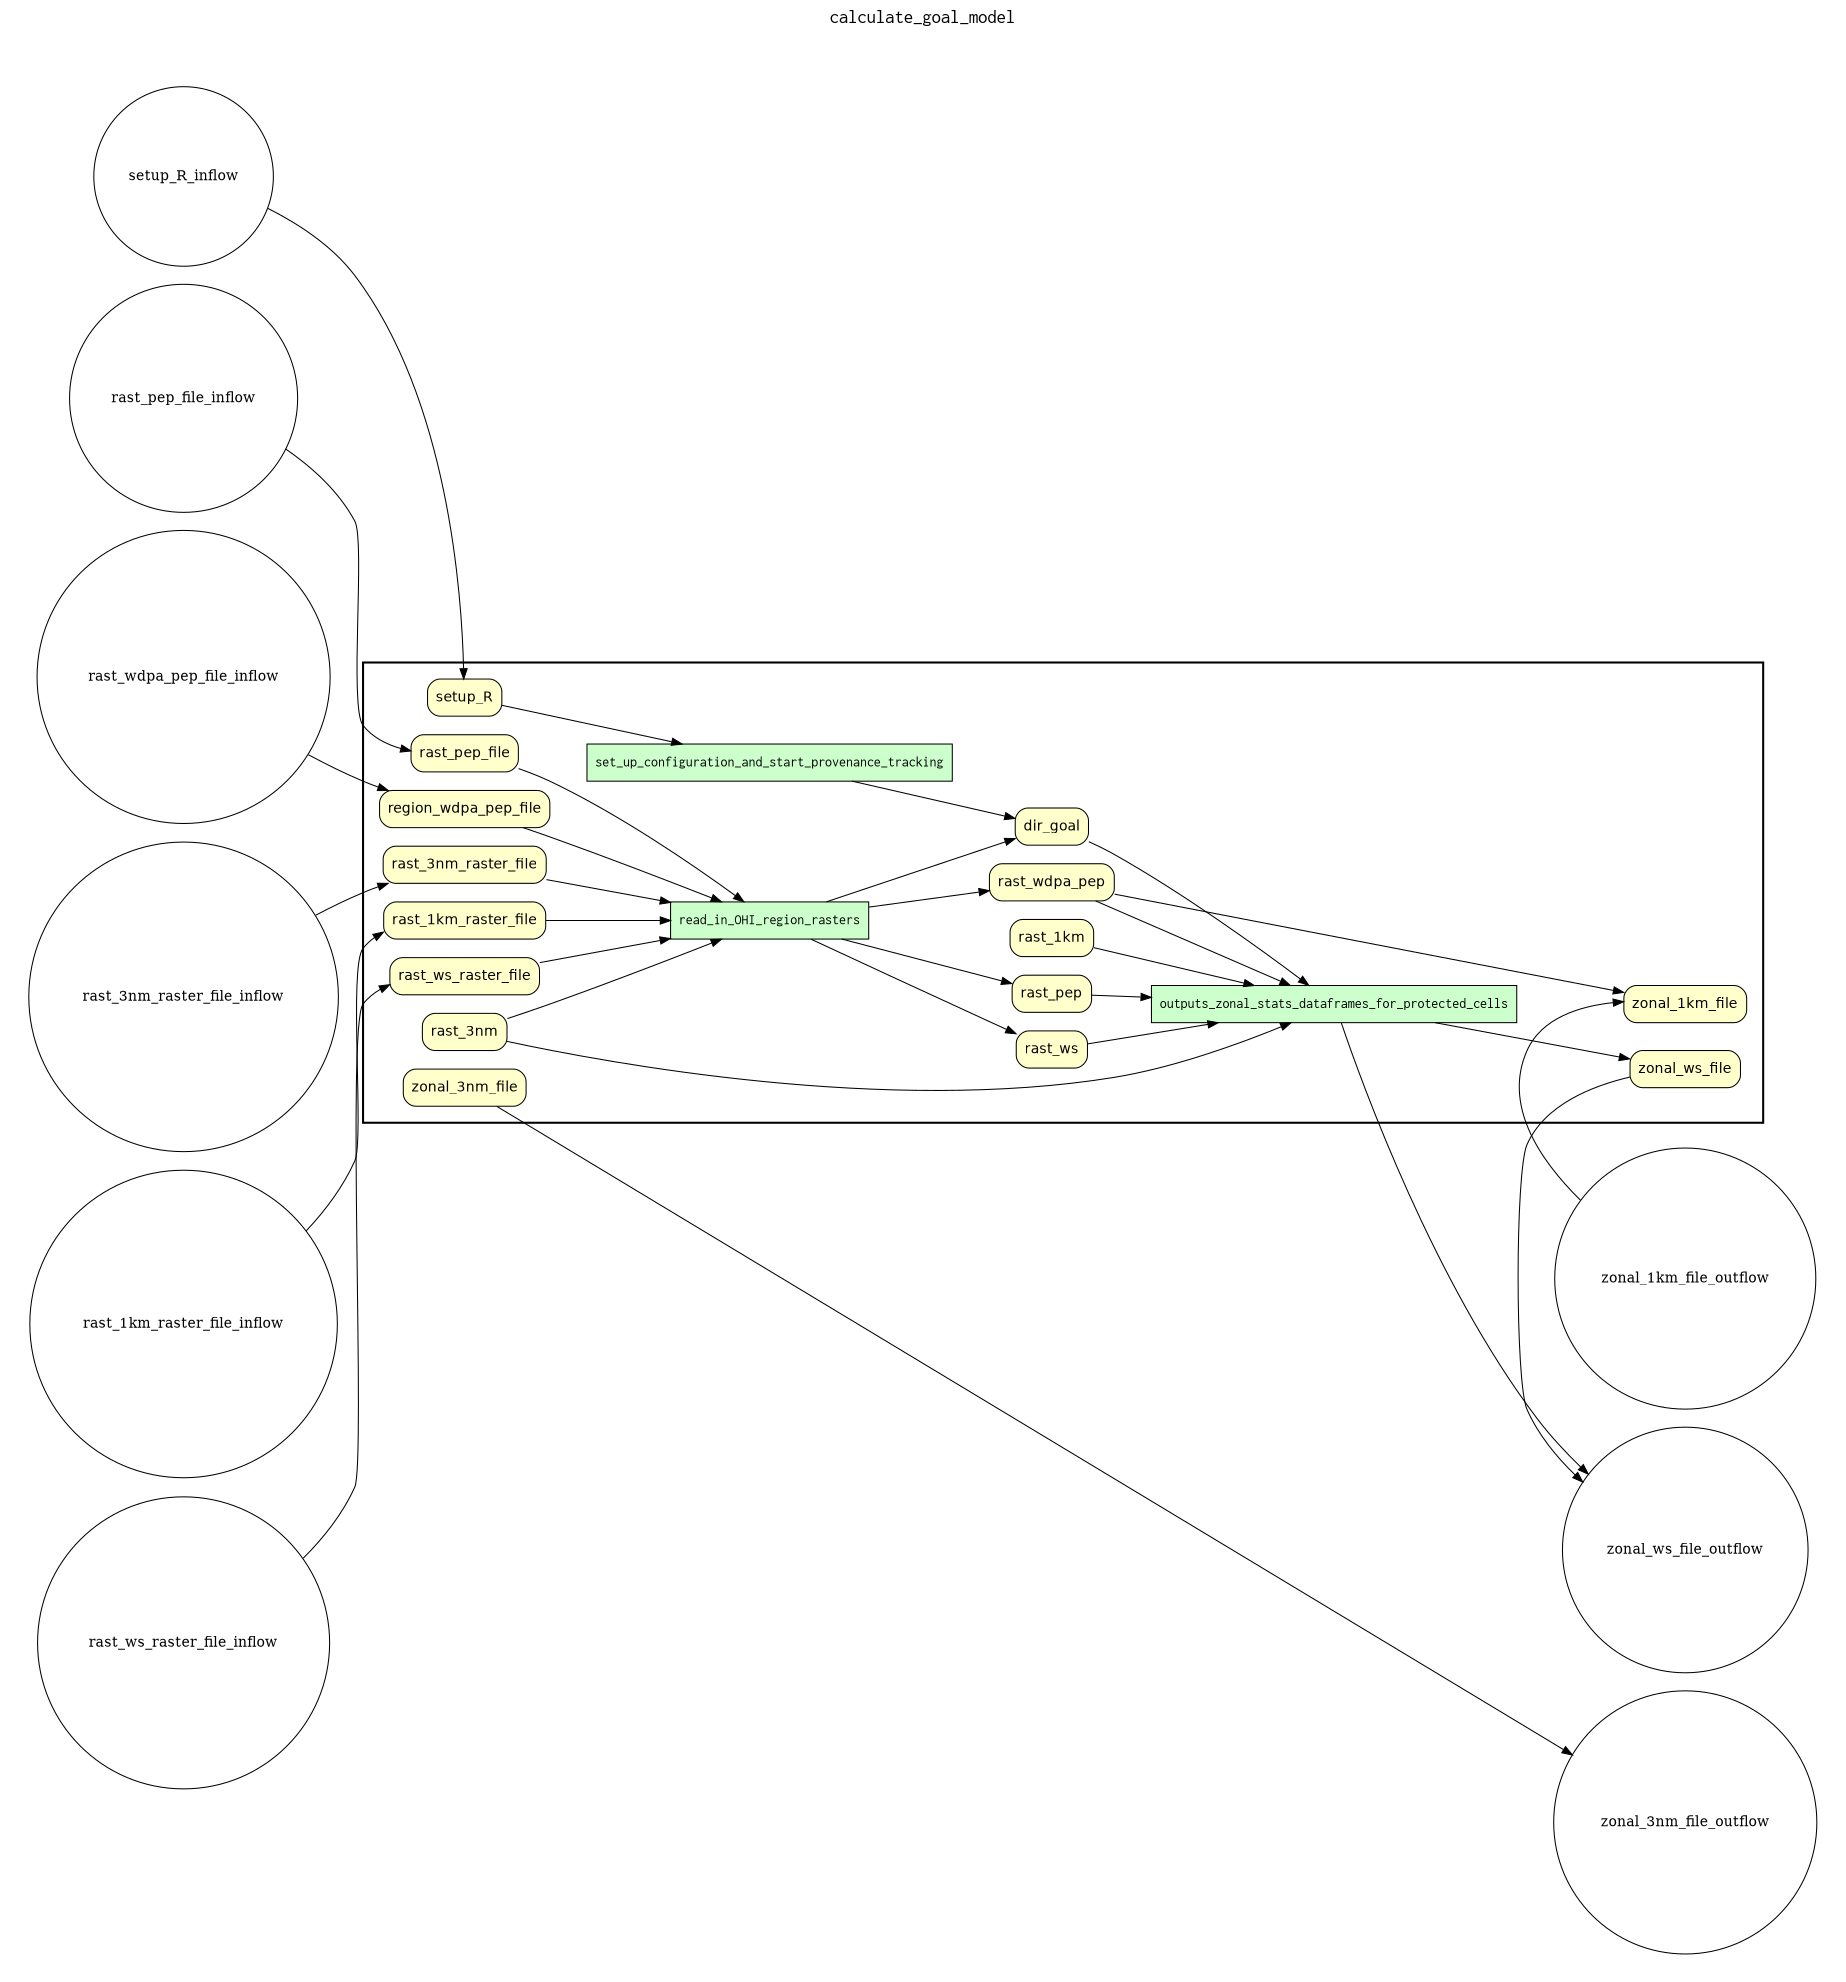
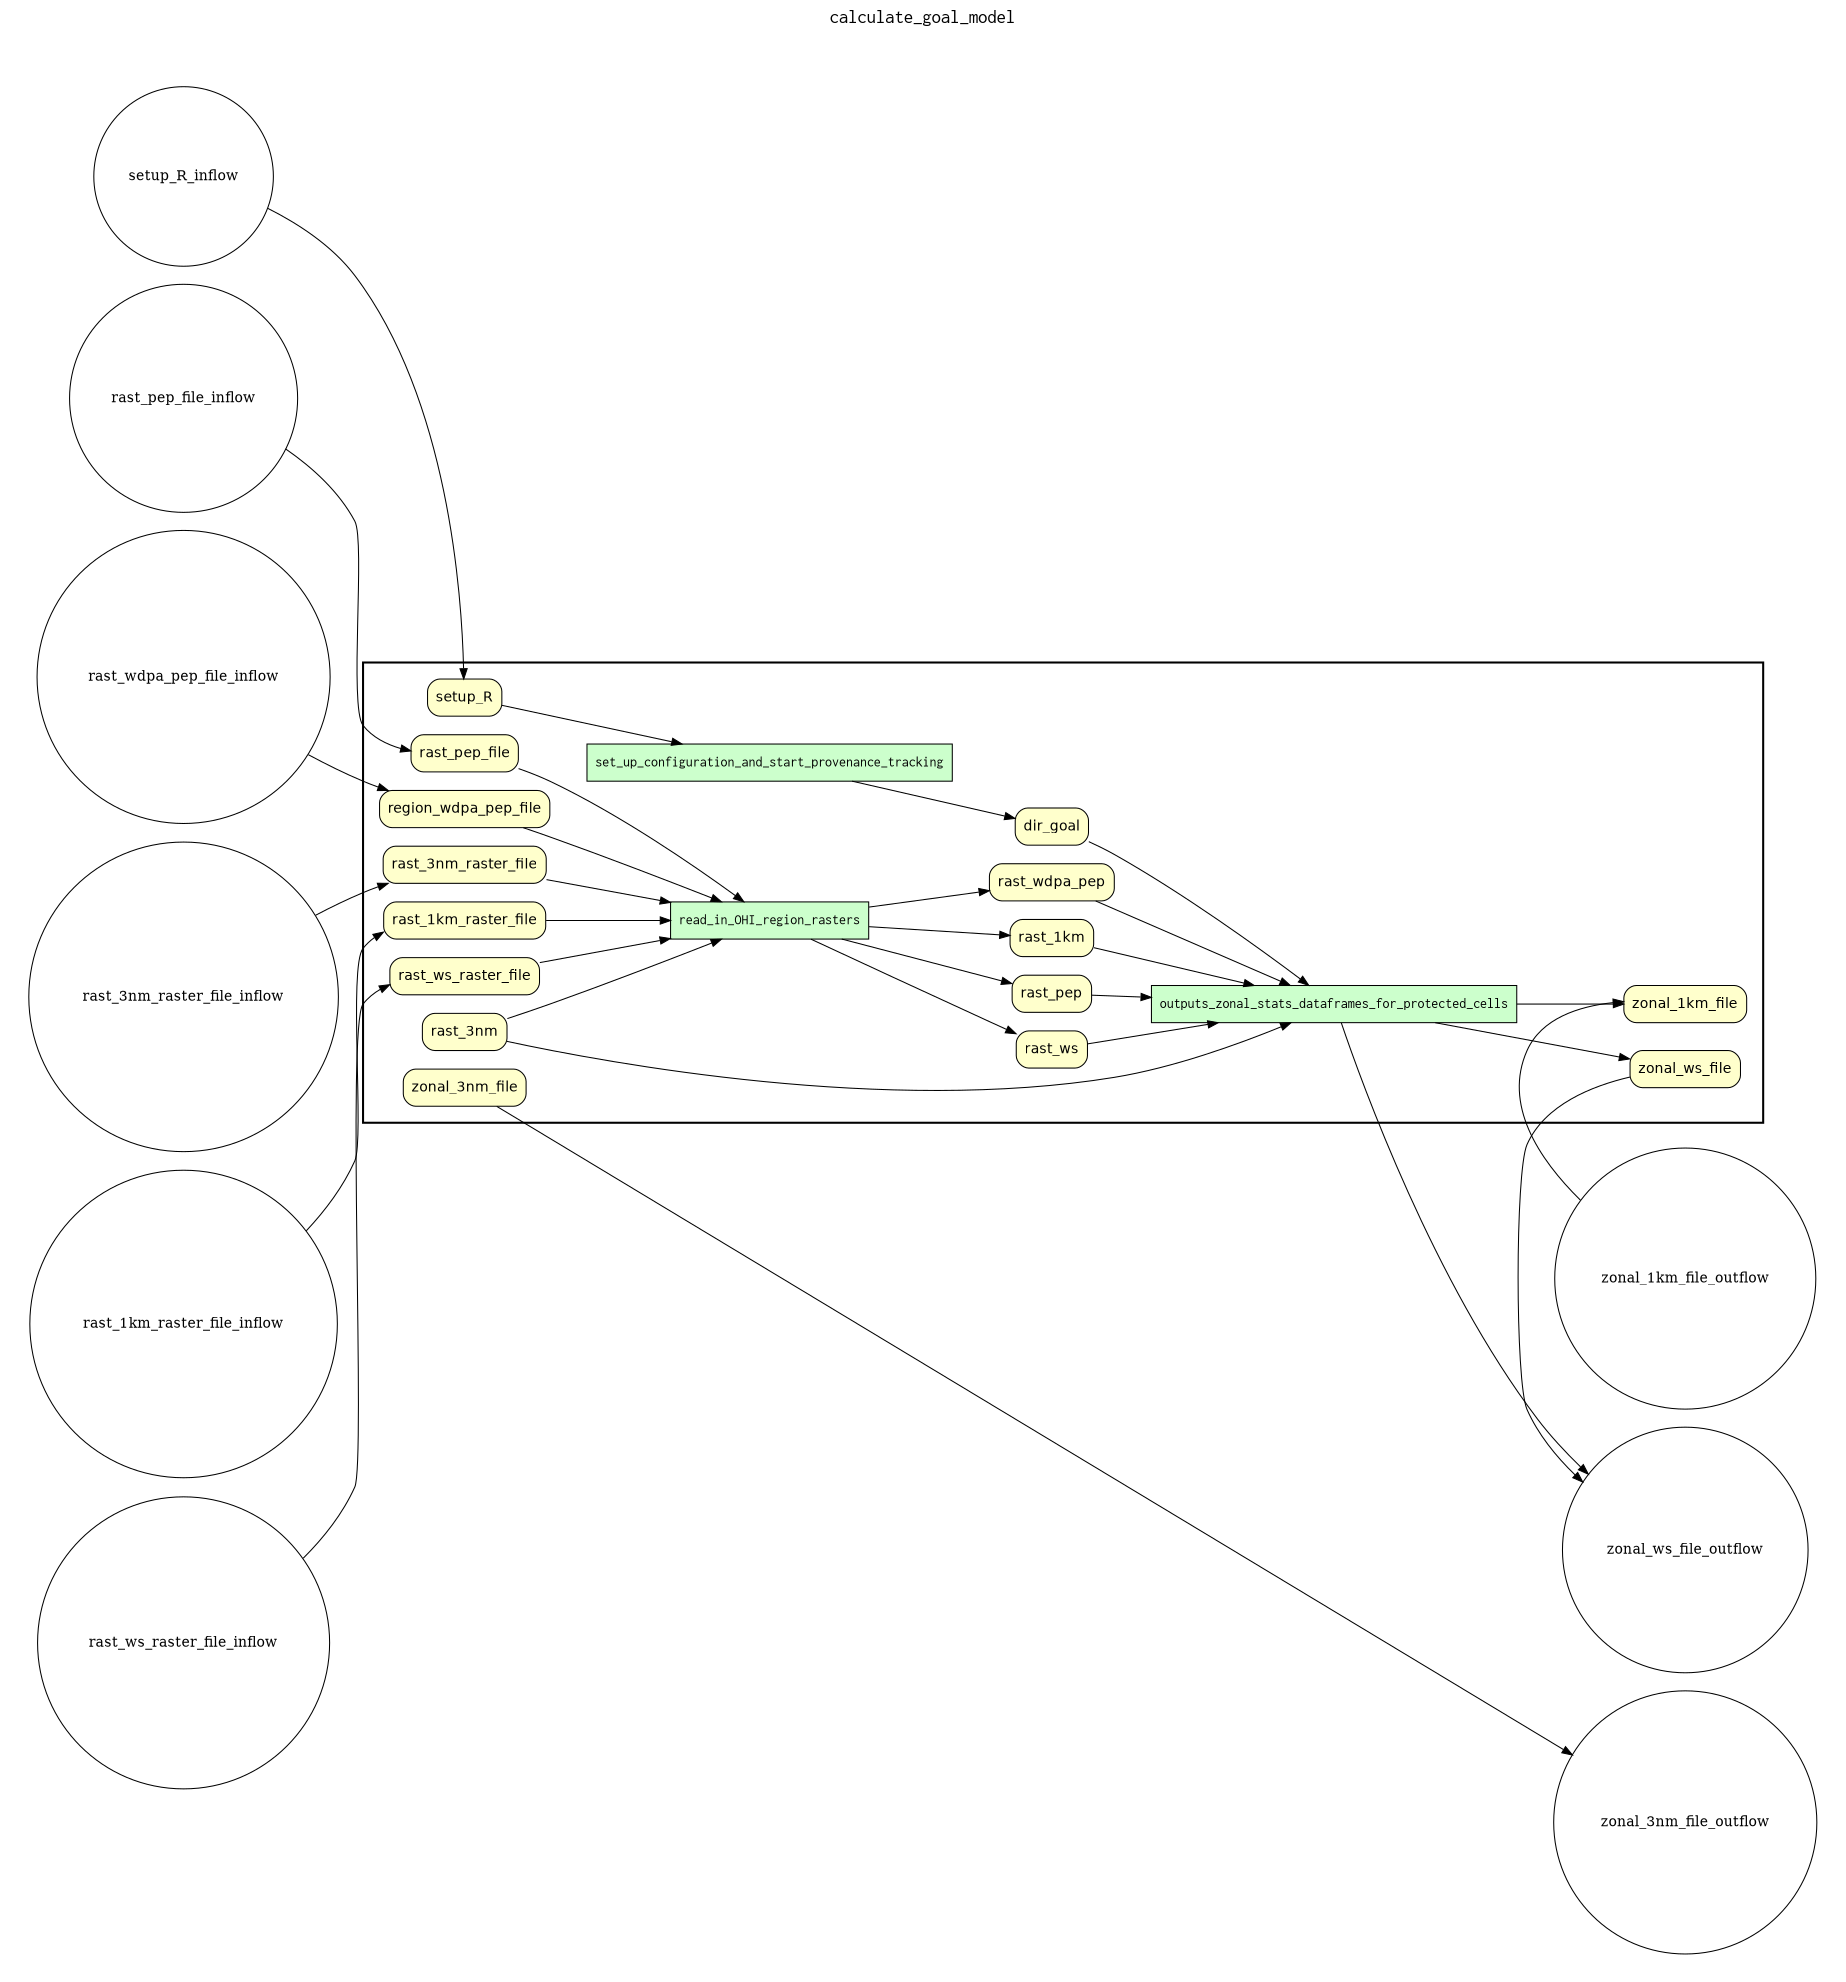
edge "read_in_OHI_region_rasters" -> "dir_goal": now "read_in_OHI_region_rasters" -> "rast_1km"
edge "rast_wdpa_pep" -> "zonal_1km_file": now "outputs_zonal_stats_dataframes_for_protected_cells" -> "zonal_1km_file"
